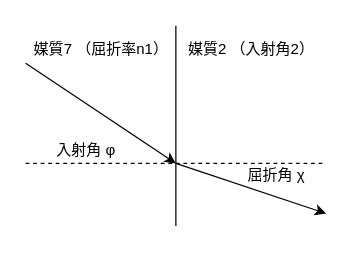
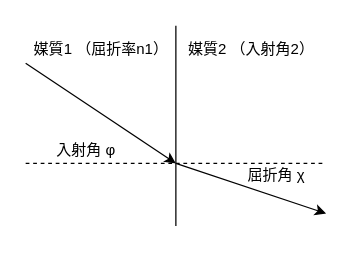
node "媒質7 （屈折率n1）": label "媒質7 （屈折率n1）" -> "媒質1 （屈折率n1）"
